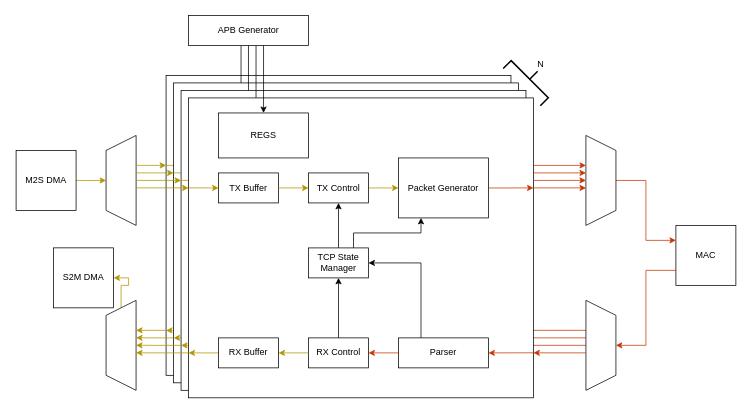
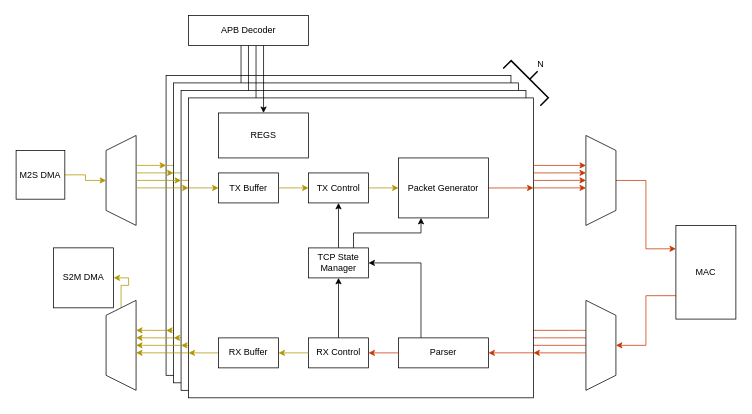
node "APB Generator": label "APB Generator" -> "APB Decoder"
node "M2S DMA": size 60x60 -> 49x49
node "MAC": size 60x60 -> 60x94
